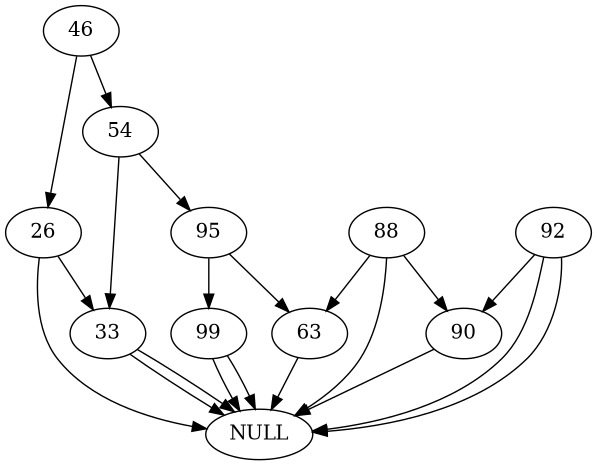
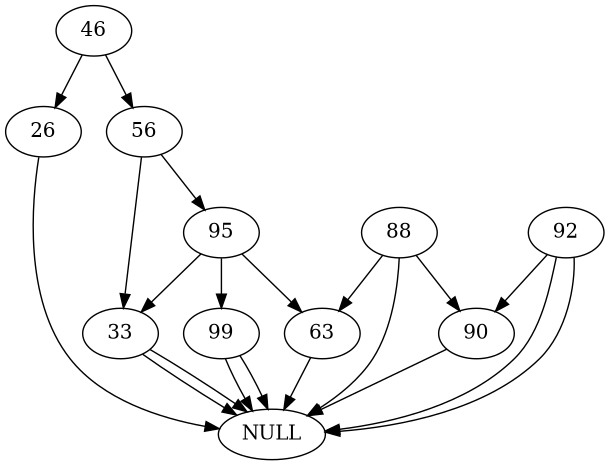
node "54": label "54" -> "56"
edge "26" -> "33": now "95" -> "33"
